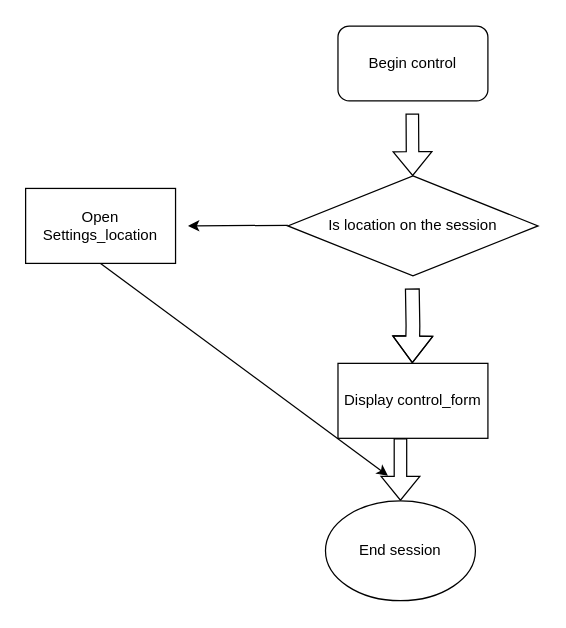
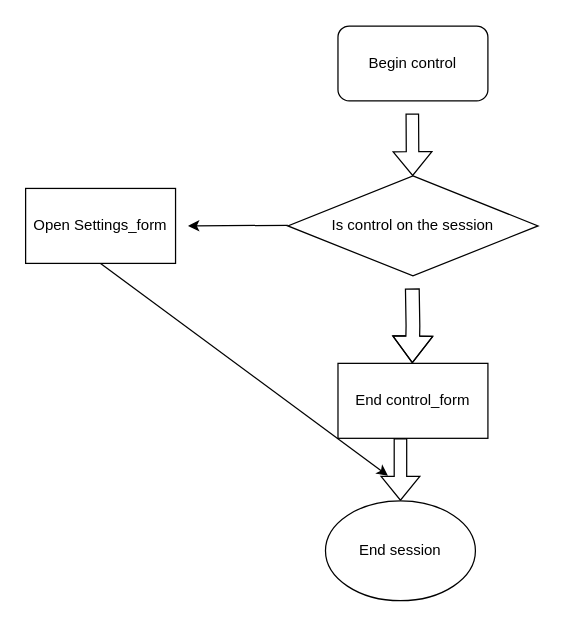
node "Open Settings_location": label "Open Settings_location" -> "Open Settings_form"
node "Is location on the session": label "Is location on the session" -> "Is control on the session"
node "Display control_form": label "Display control_form" -> "End control_form"
